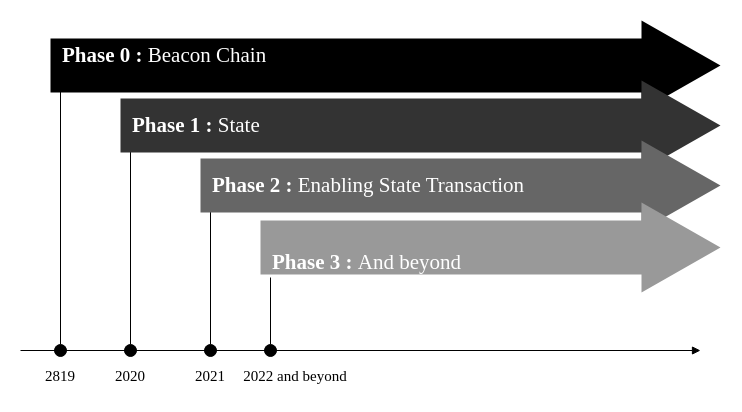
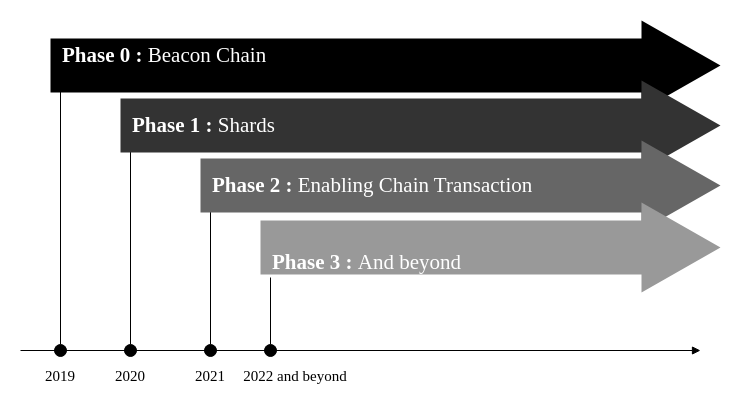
node "Phase 1 : State": label "Phase 1 : State" -> "Phase 1 : Shards"
node "Phase 2 : Enabling State Transaction": label "Phase 2 : Enabling State Transaction" -> "Phase 2 : Enabling Chain Transaction"
node "2819": label "2819" -> "2019"
